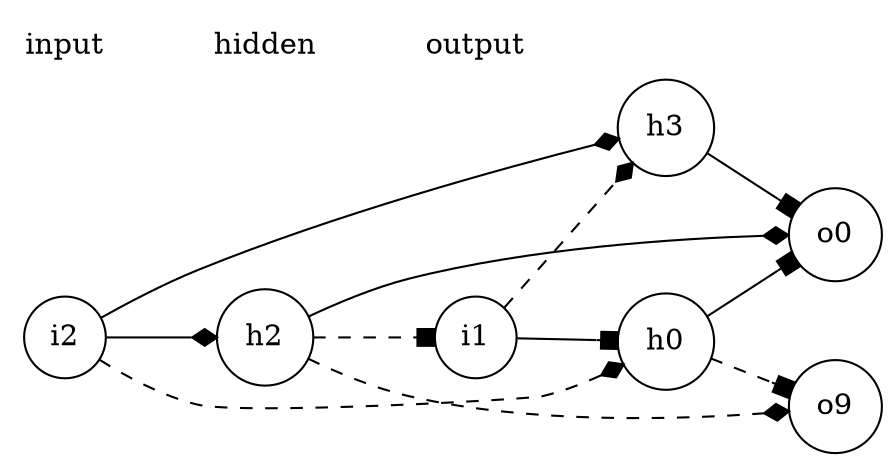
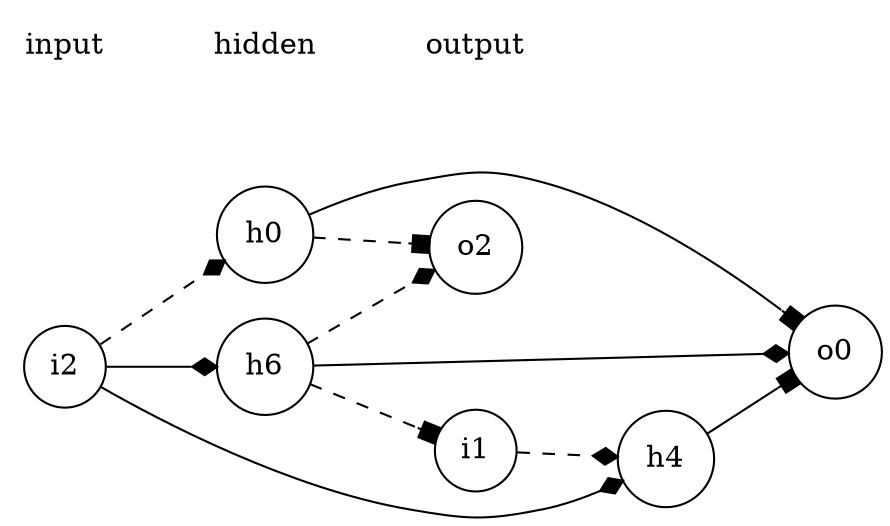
node "h3": label "h3" -> "h4"
node "h2": label "h2" -> "h6"
edge "i1" -> "h0": removed
node "o9": label "o9" -> "o2"
